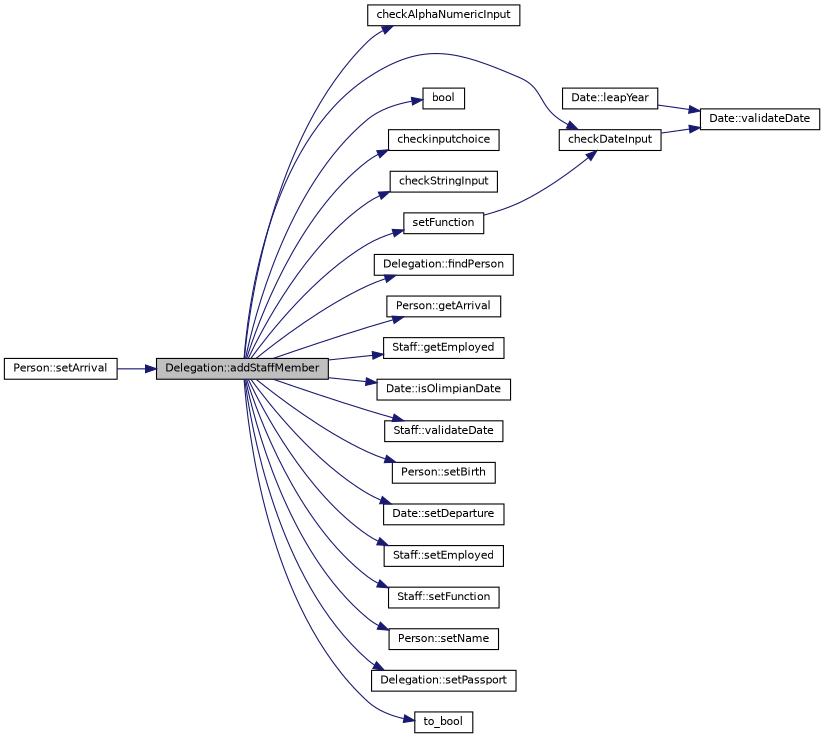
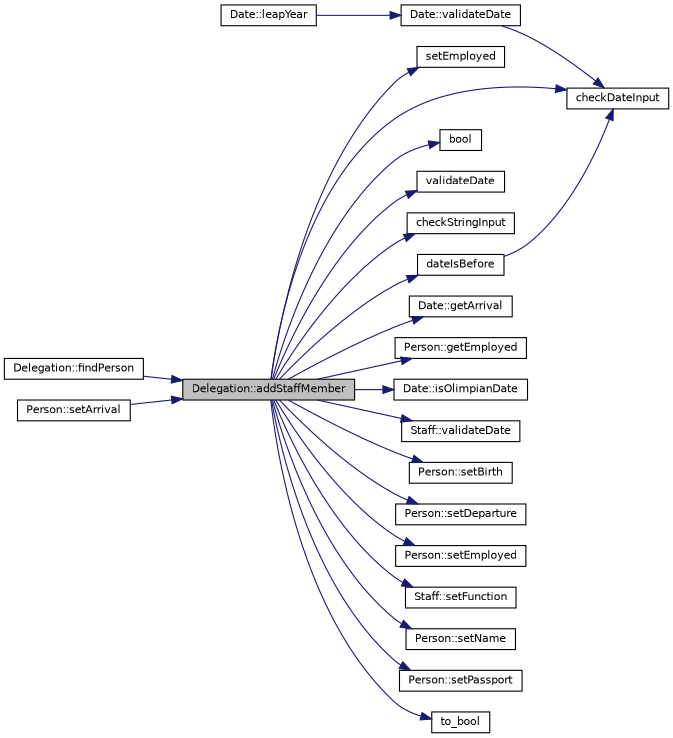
node "checkAlphaNumericInput": label "checkAlphaNumericInput" -> "setEmployed"
edge "checkDateInput" -> "Date::validateDate": reversed
node "checkinputchoice": label "checkinputchoice" -> "validateDate"
node "setFunction": label "setFunction" -> "dateIsBefore"
node "Person::getArrival": label "Person::getArrival" -> "Date::getArrival"
edge "Delegation::addStaffMember" -> "Delegation::findPerson": reversed
node "Staff::getEmployed": label "Staff::getEmployed" -> "Person::getEmployed"
node "Date::setDeparture": label "Date::setDeparture" -> "Person::setDeparture"
node "Staff::setEmployed": label "Staff::setEmployed" -> "Person::setEmployed"
node "Delegation::setPassport": label "Delegation::setPassport" -> "Person::setPassport"
